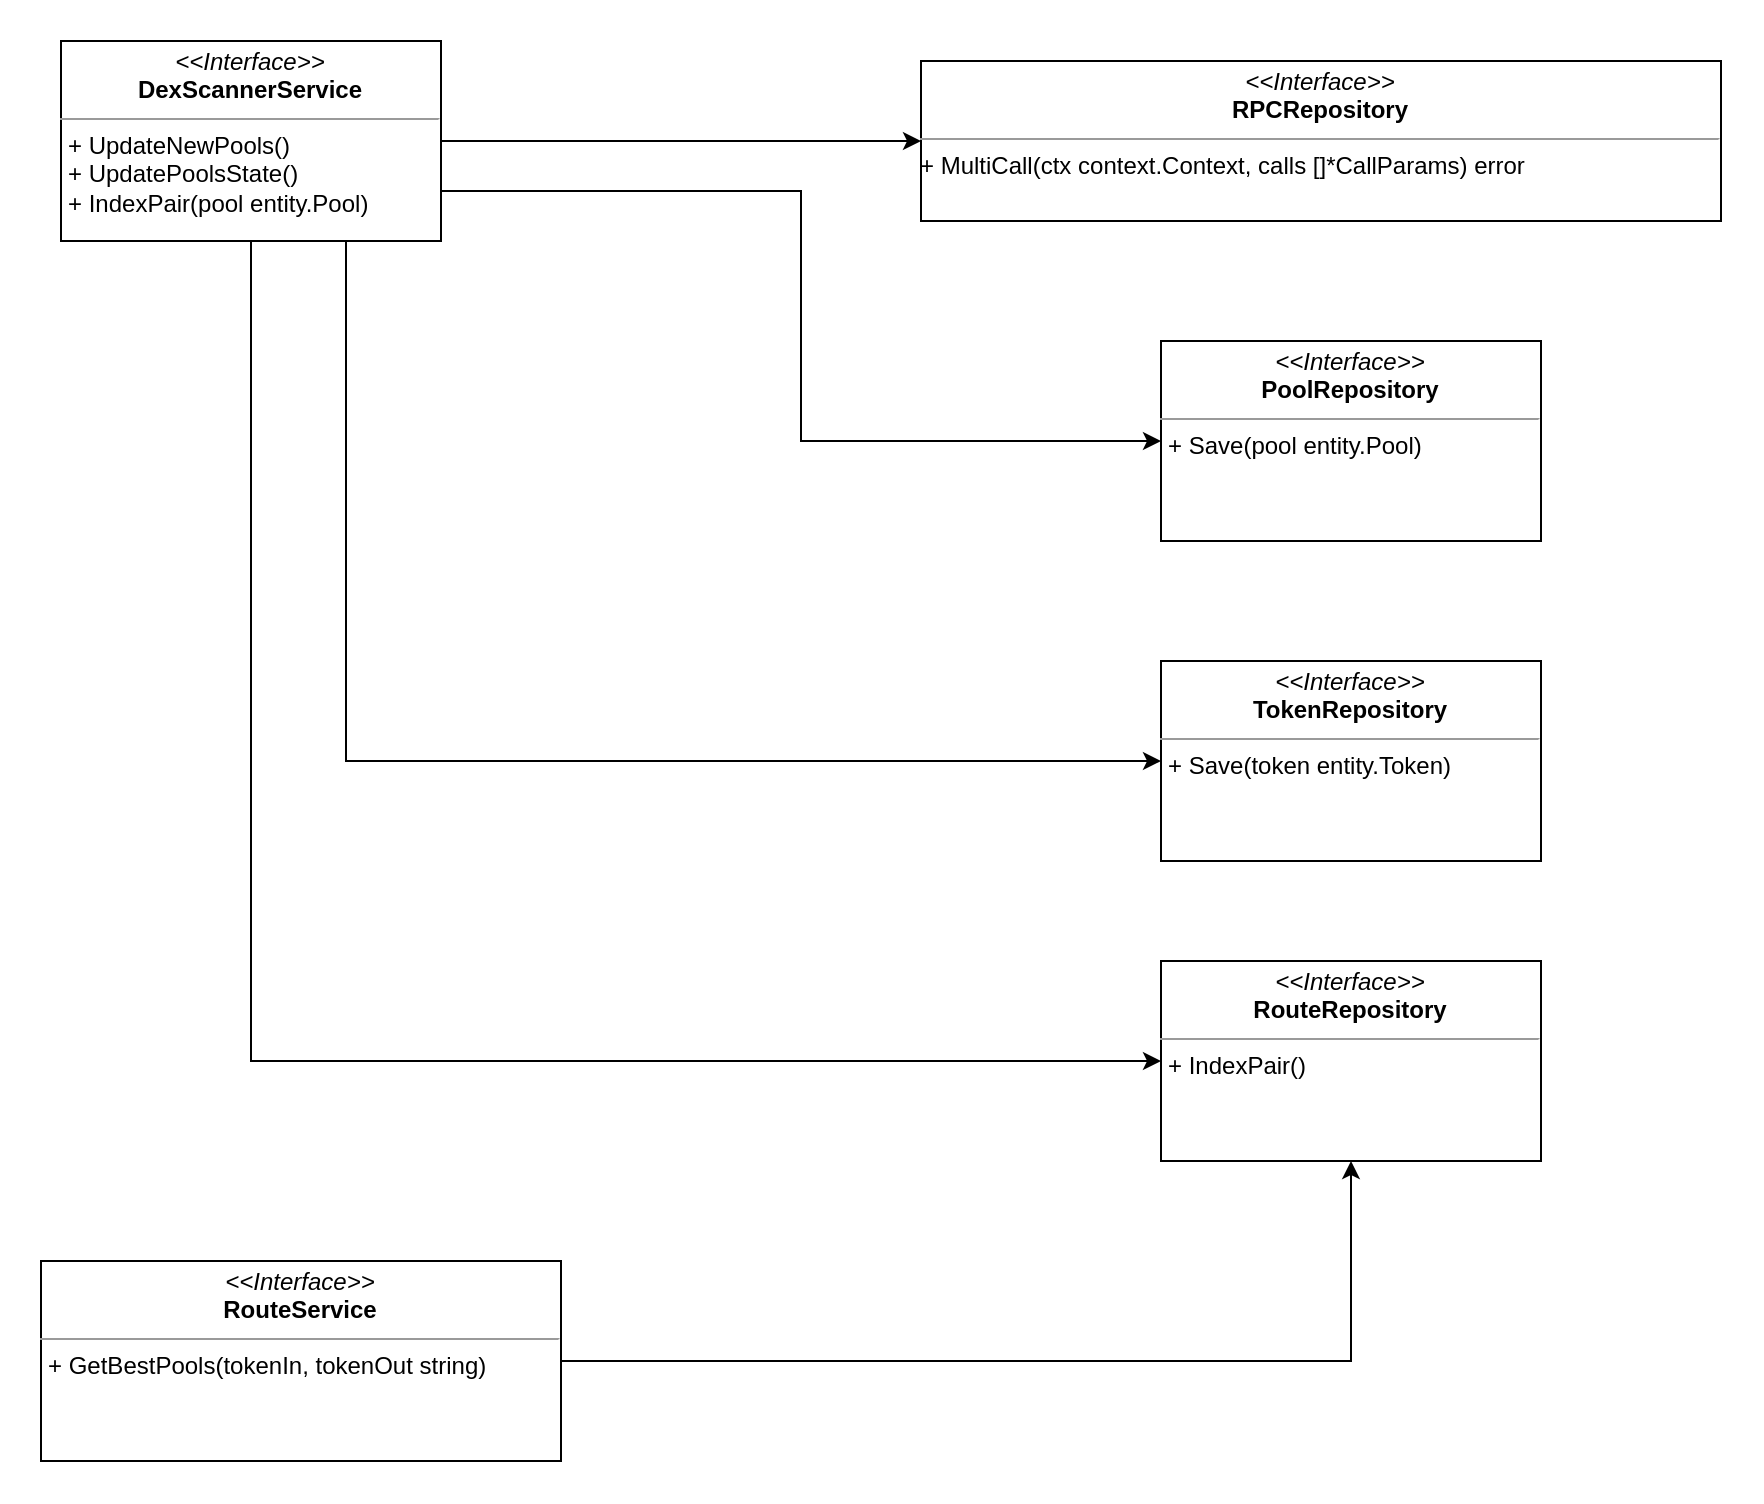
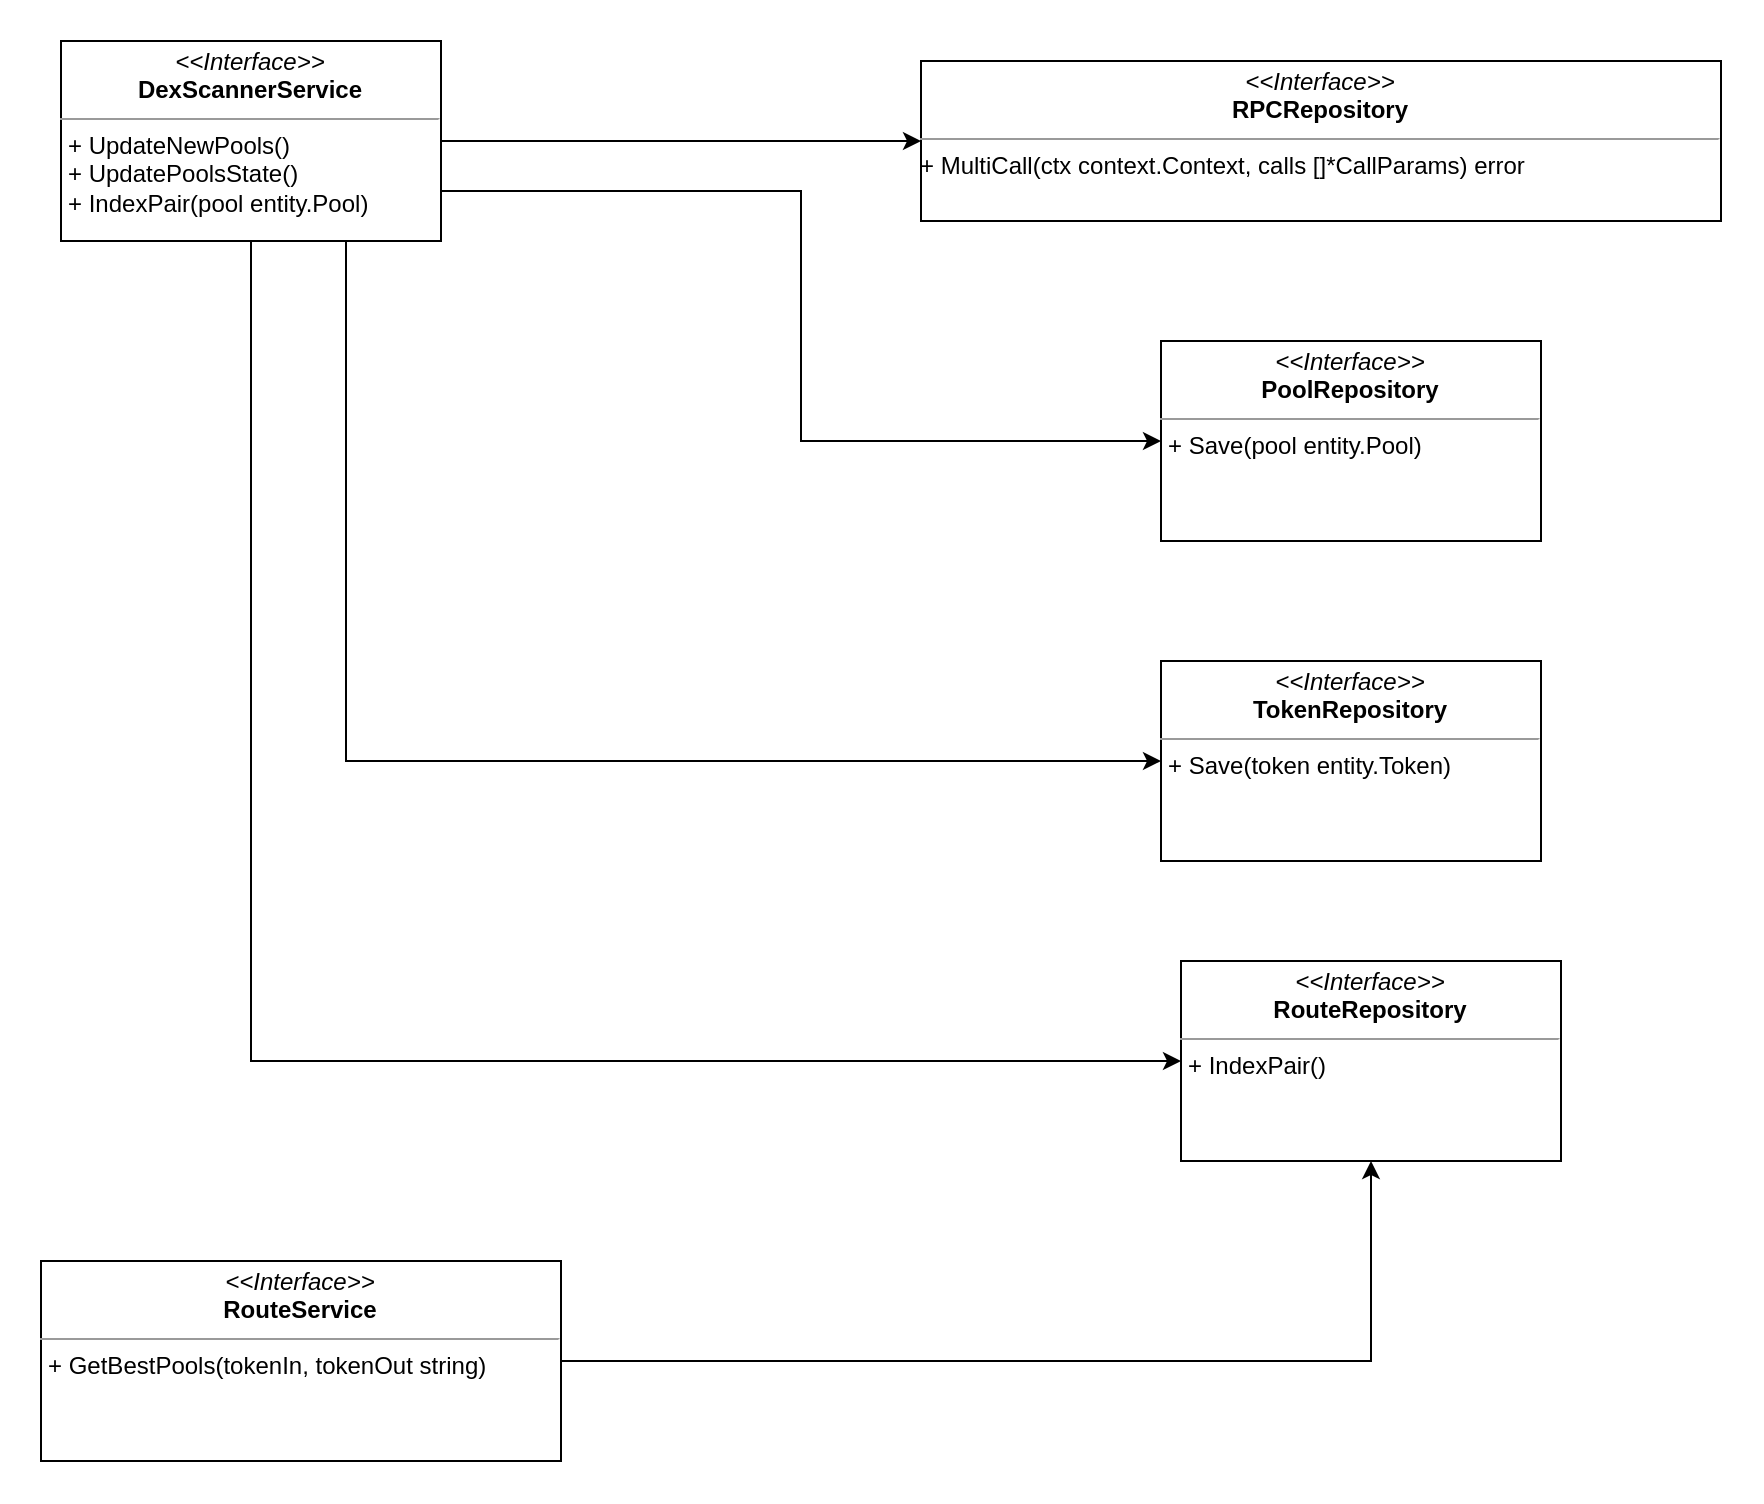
node "<<Interface>> RouteRepository + IndexPair()": moved (1351, 1061) -> (1371, 1061)
